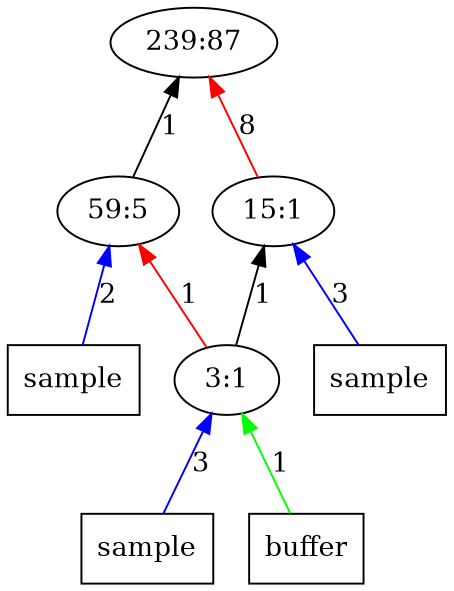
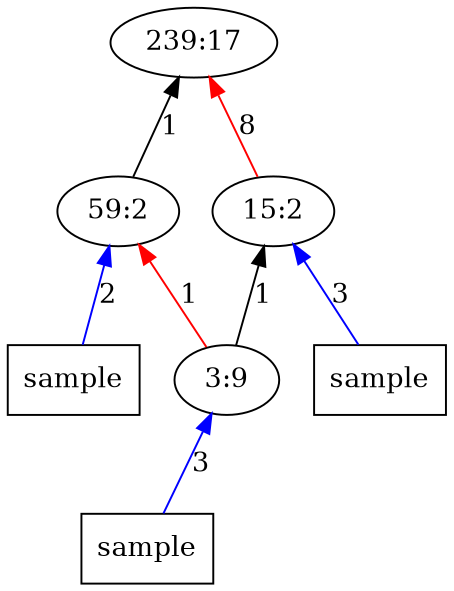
node "239:87": label "239:87" -> "239:17"
node "59:5": label "59:5" -> "59:2"
node "15:1": label "15:1" -> "15:2"
node "3:1": label "3:1" -> "3:9"
node "buffer": removed
